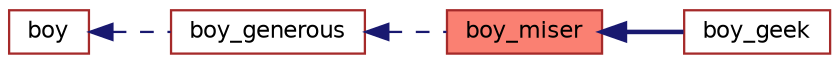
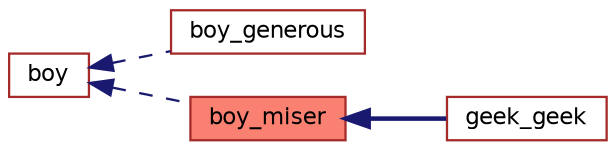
edge "boy_miser" -> "boy_generous": now "boy_miser" -> "boy"
node "boy_geek": label "boy_geek" -> "geek_geek"
